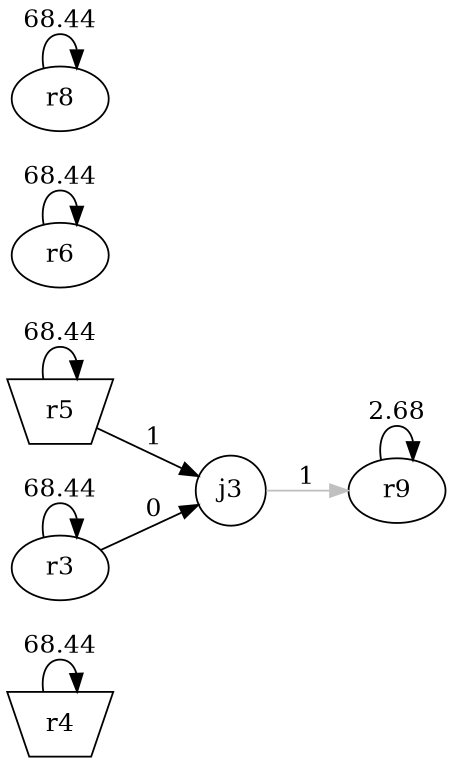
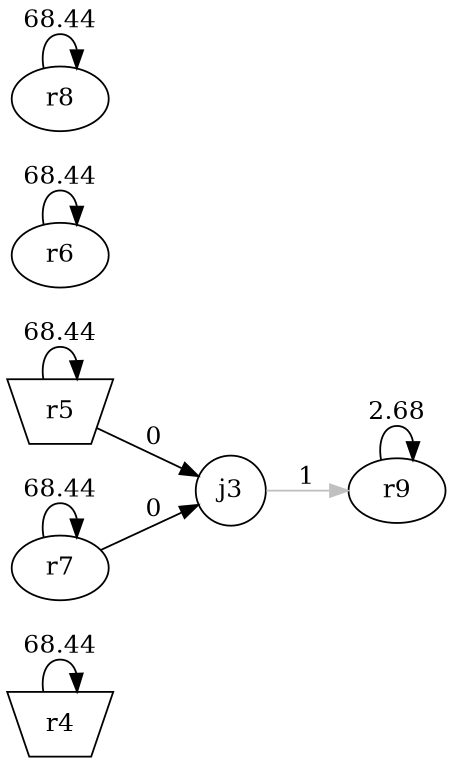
edge "r5" -> "j3": label "1" -> "0"
node "r3": label "r3" -> "r7"
